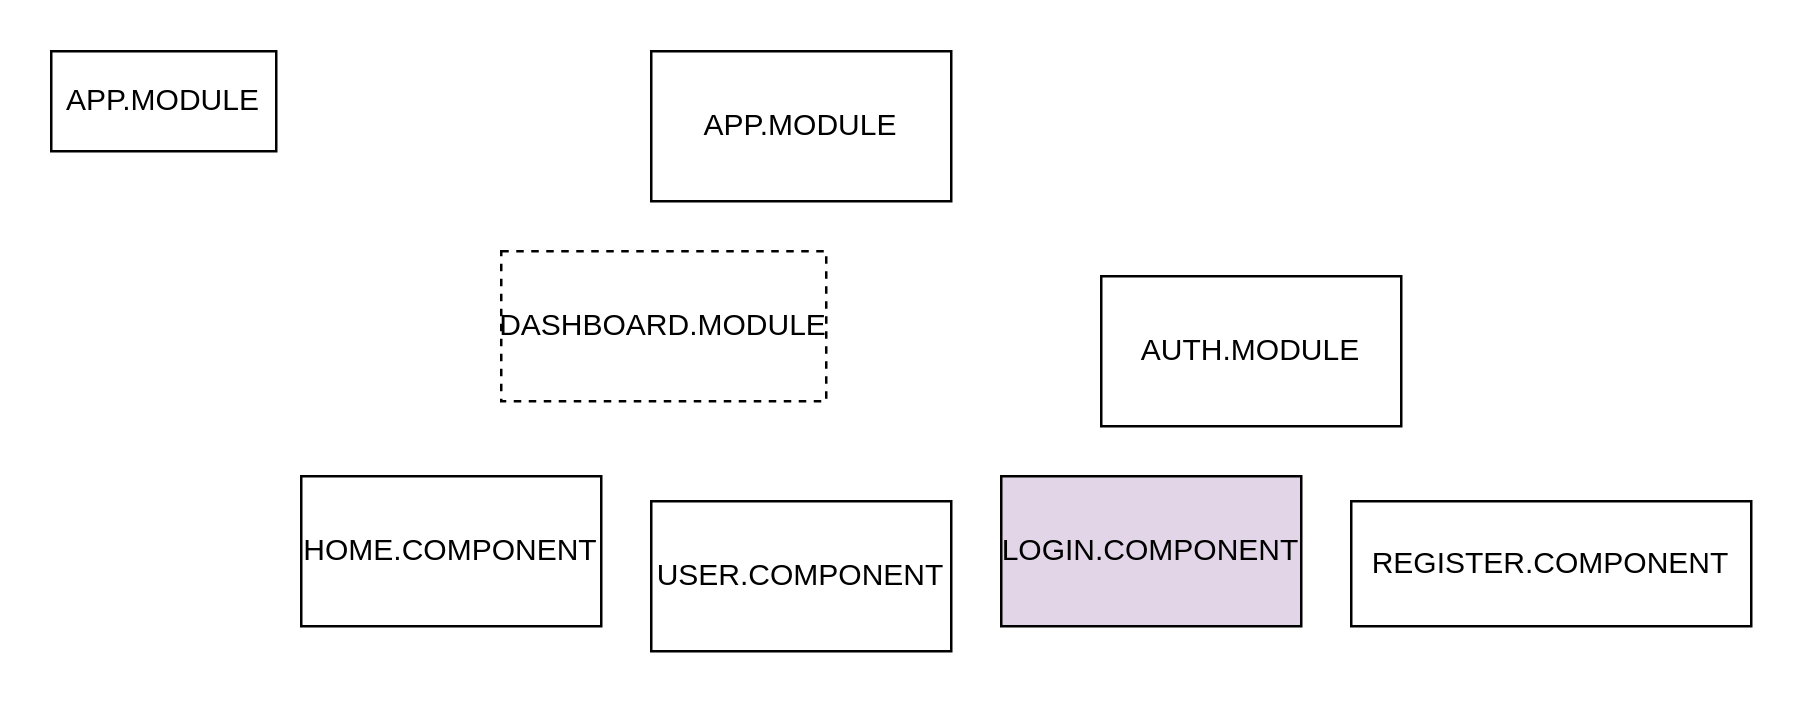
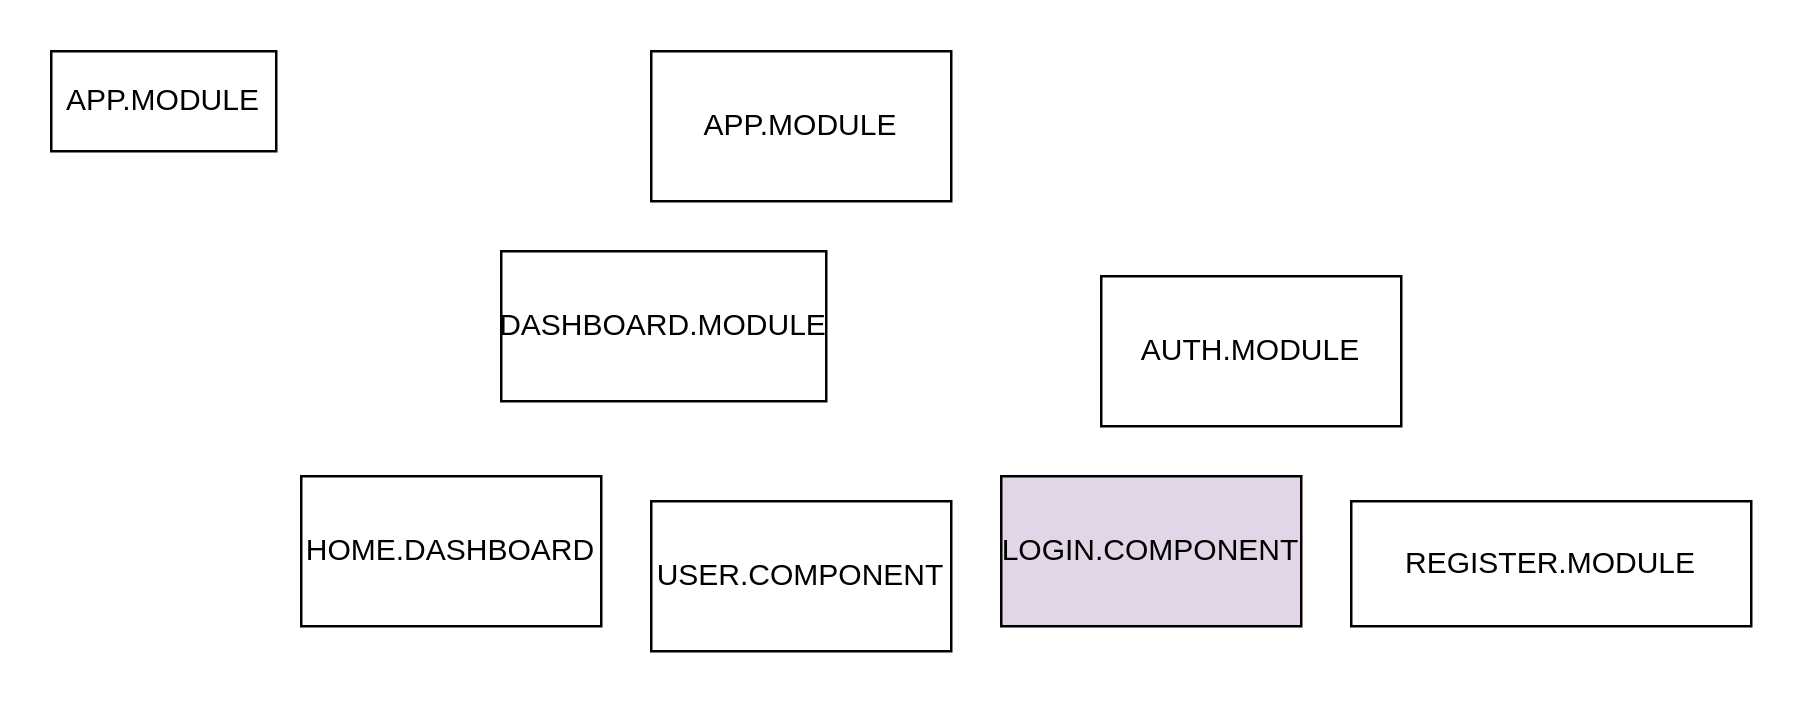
node "DASHBOARD.MODULE": style dashed -> solid
node "HOME.COMPONENT": label "HOME.COMPONENT" -> "HOME.DASHBOARD"
node "REGISTER.COMPONENT": label "REGISTER.COMPONENT" -> "REGISTER.MODULE"
